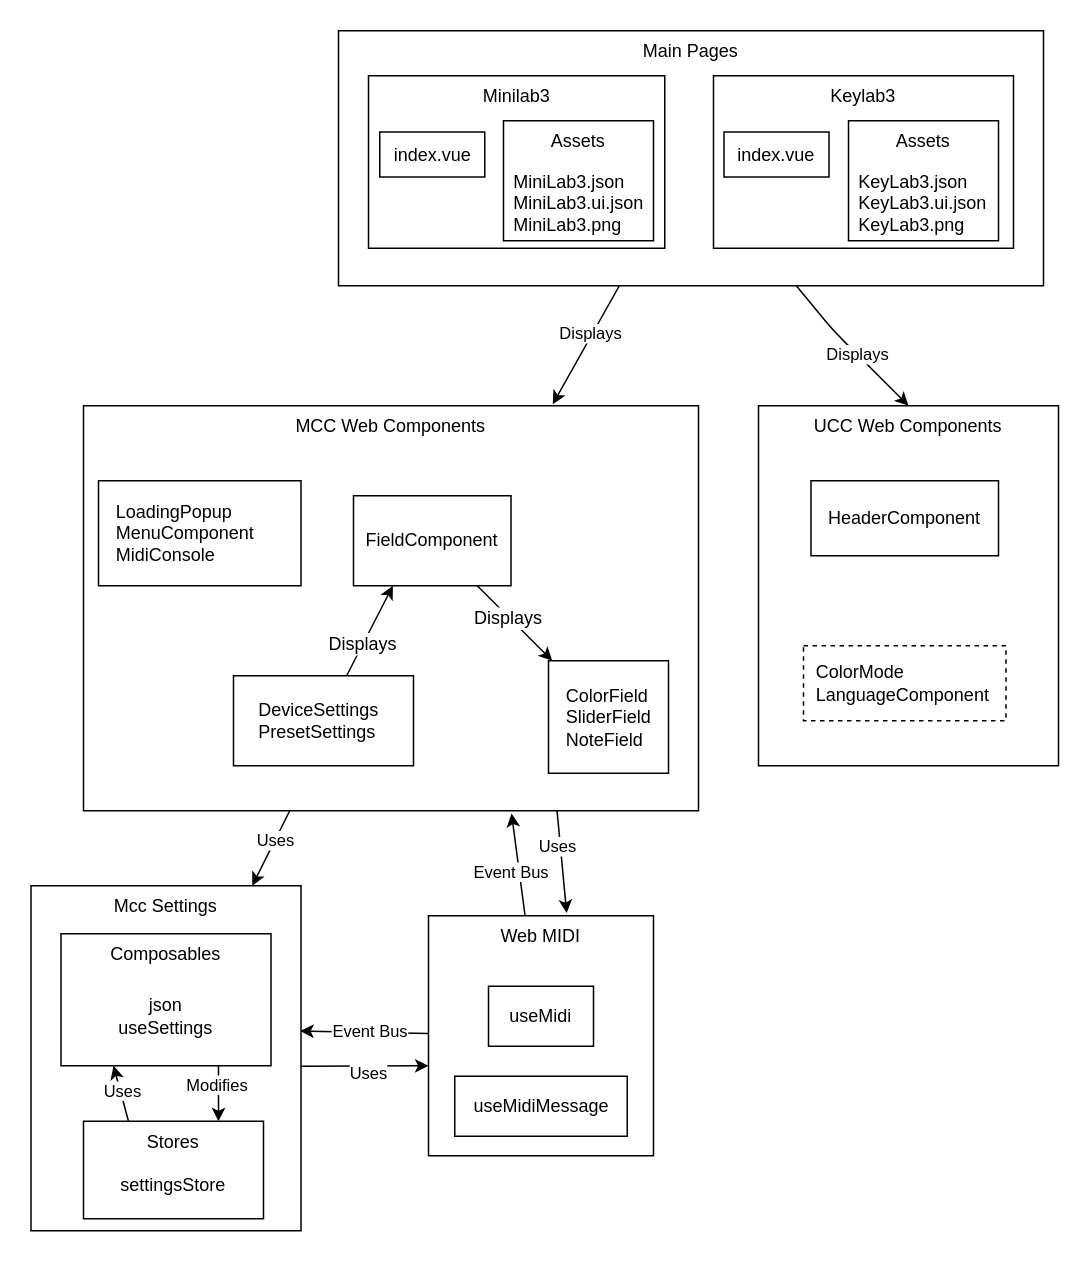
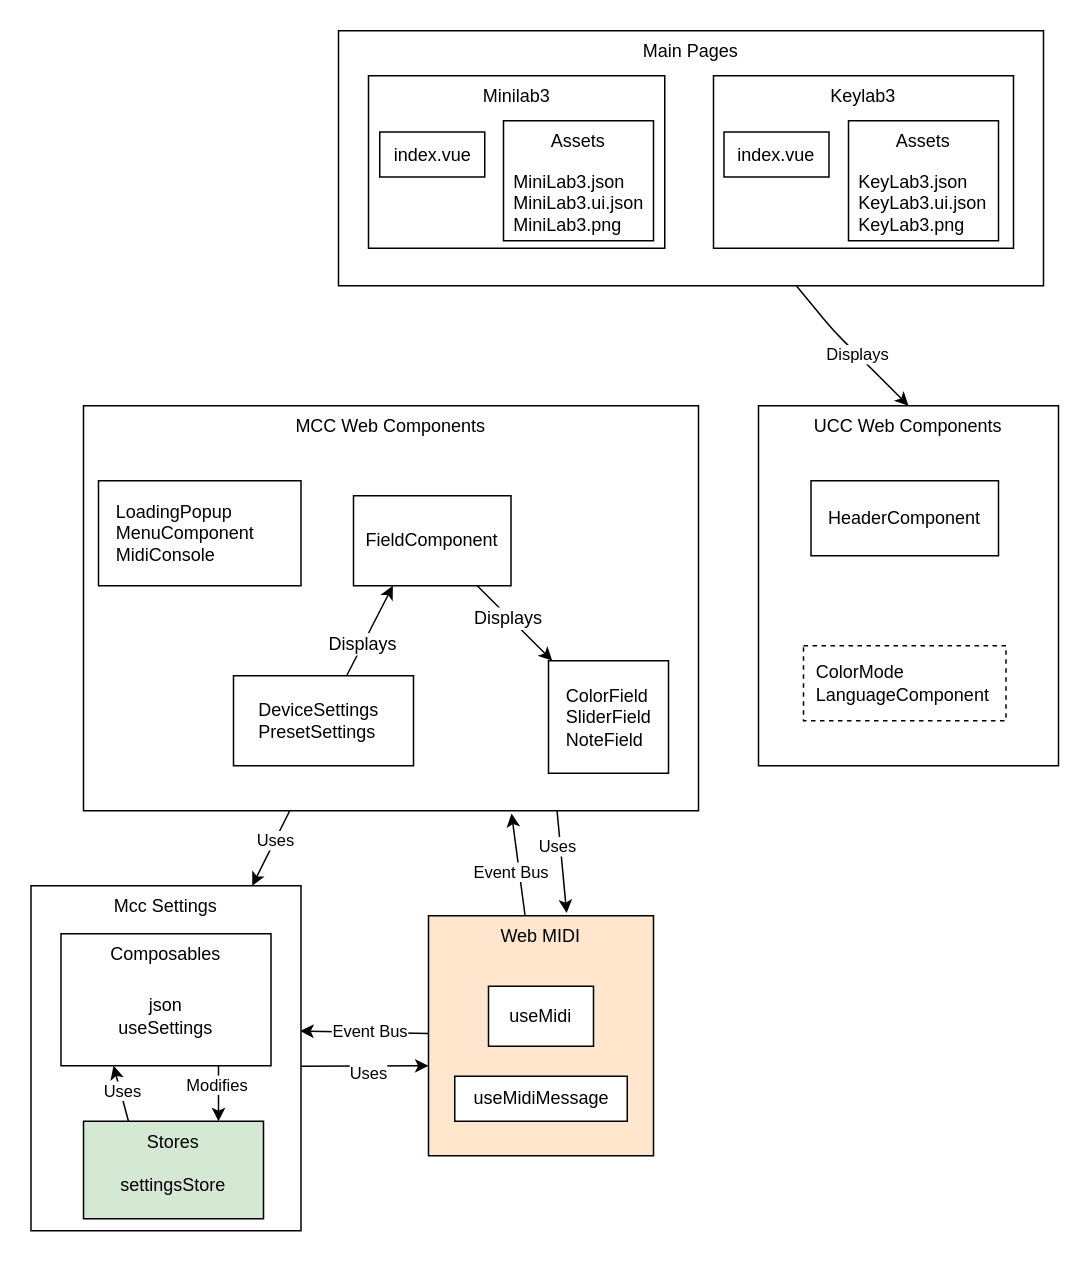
edge "Main Pages" -> "MCC Web Components": removed, label "Displays"
node "Web MIDI": fillcolor #ffffff -> #ffe6cc
node "useMidiMessage": size 173x60 -> 173x45
node "Stores": fillcolor #ffffff -> #d5e8d4
